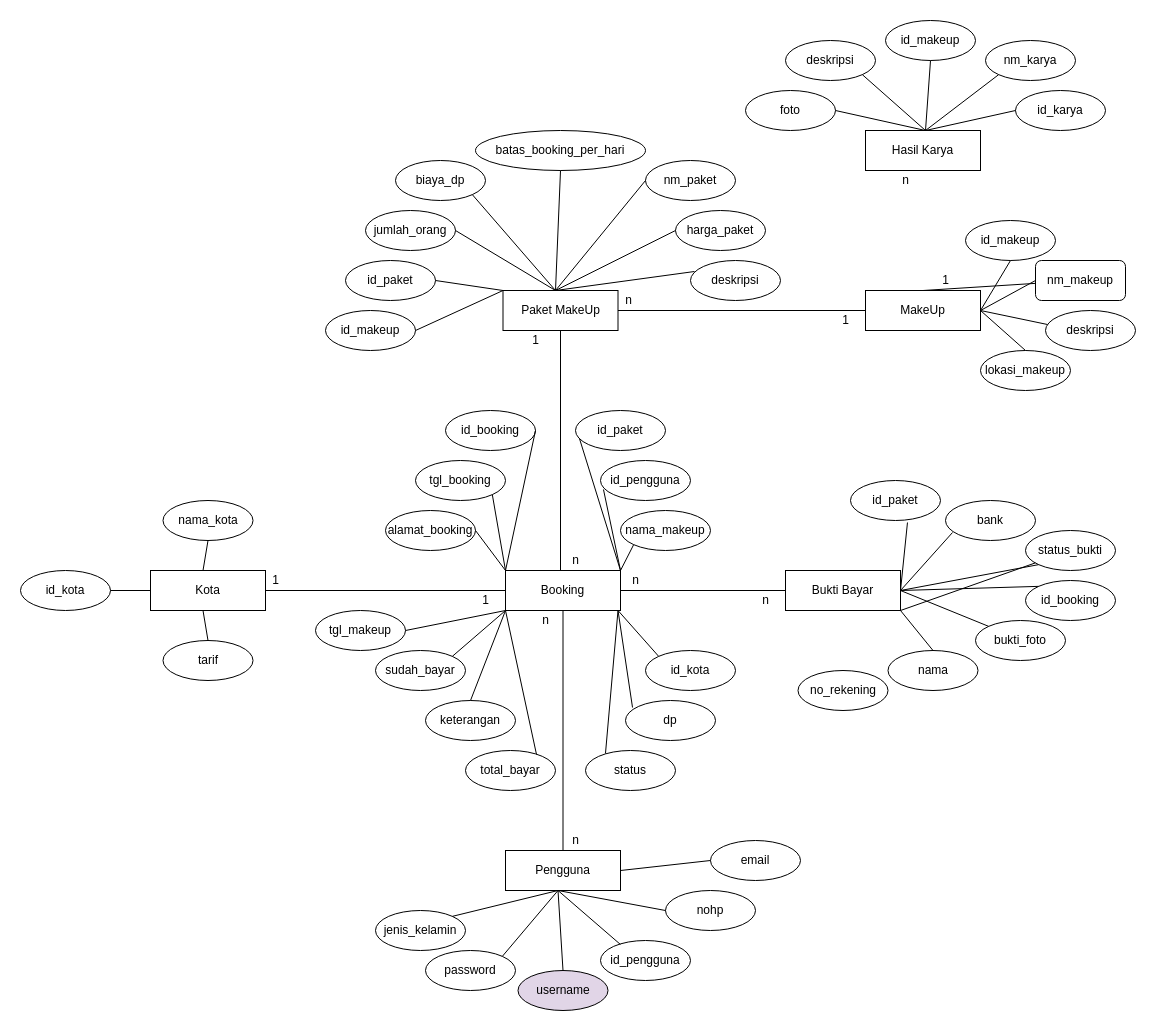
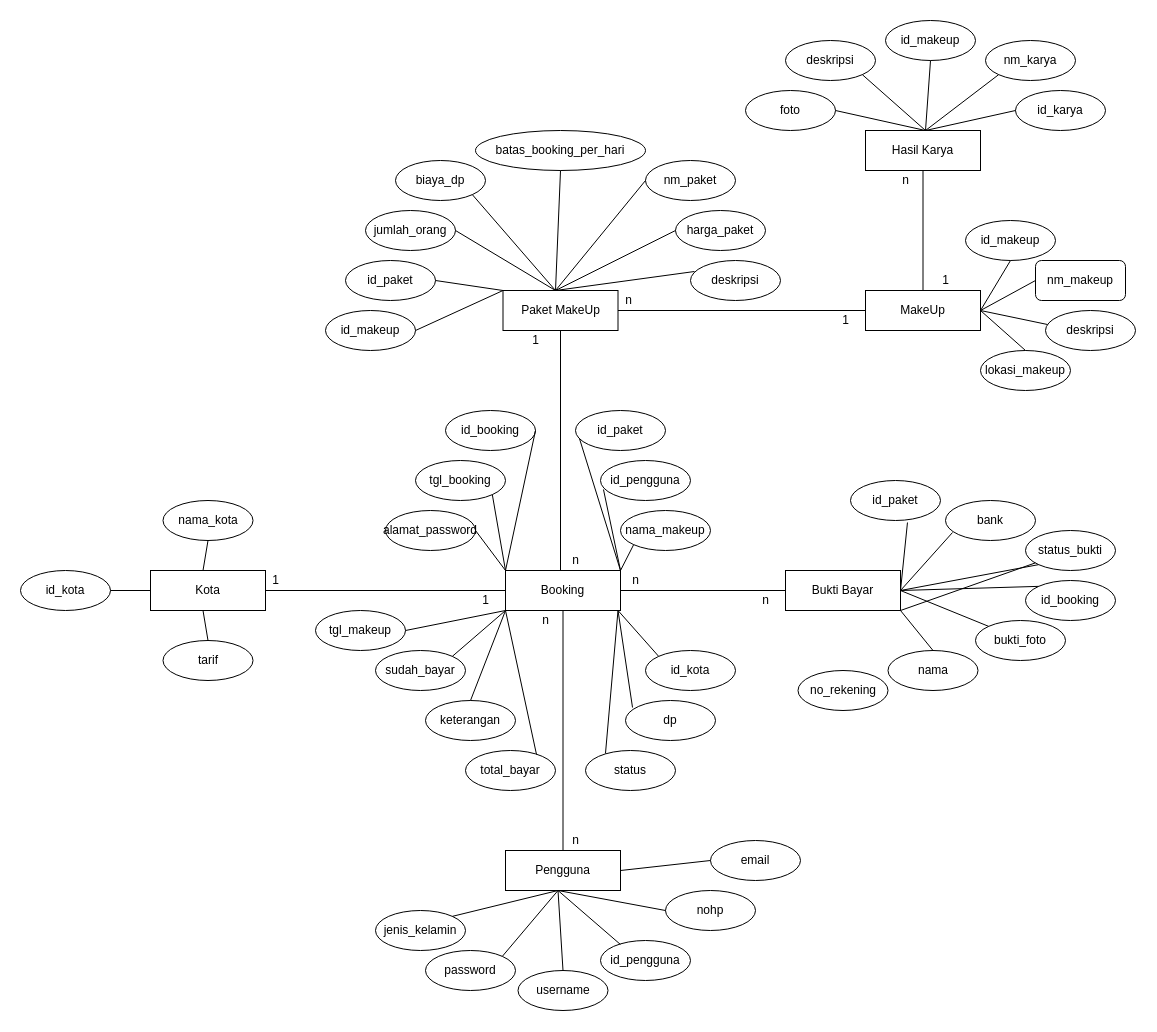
edge "nm_makeup" -- "MakeUp": now "Hasil Karya" -- "MakeUp"
node "alamat_booking": label "alamat_booking" -> "alamat_password"
node "username": fillcolor #e1d5e7 -> #ffffff
